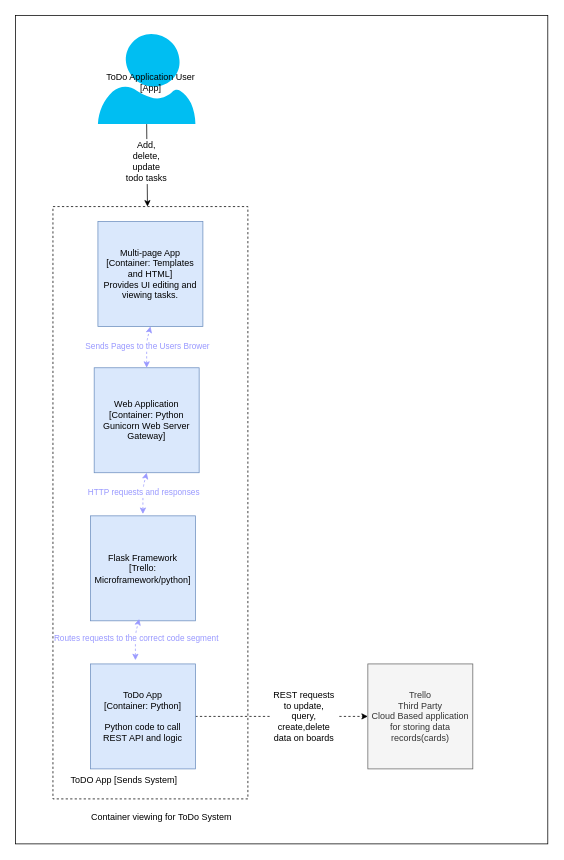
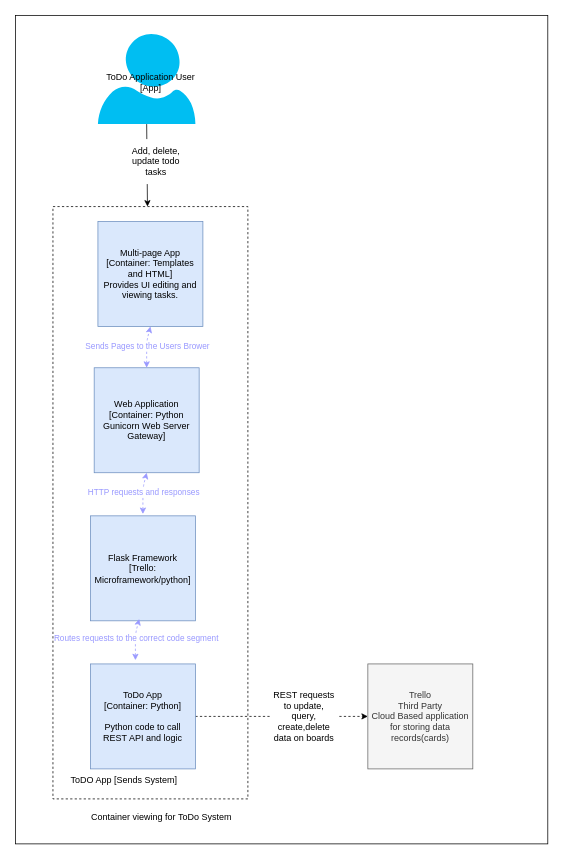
node "Add, delete, update todo tasks": size 45x45 -> 64x45
